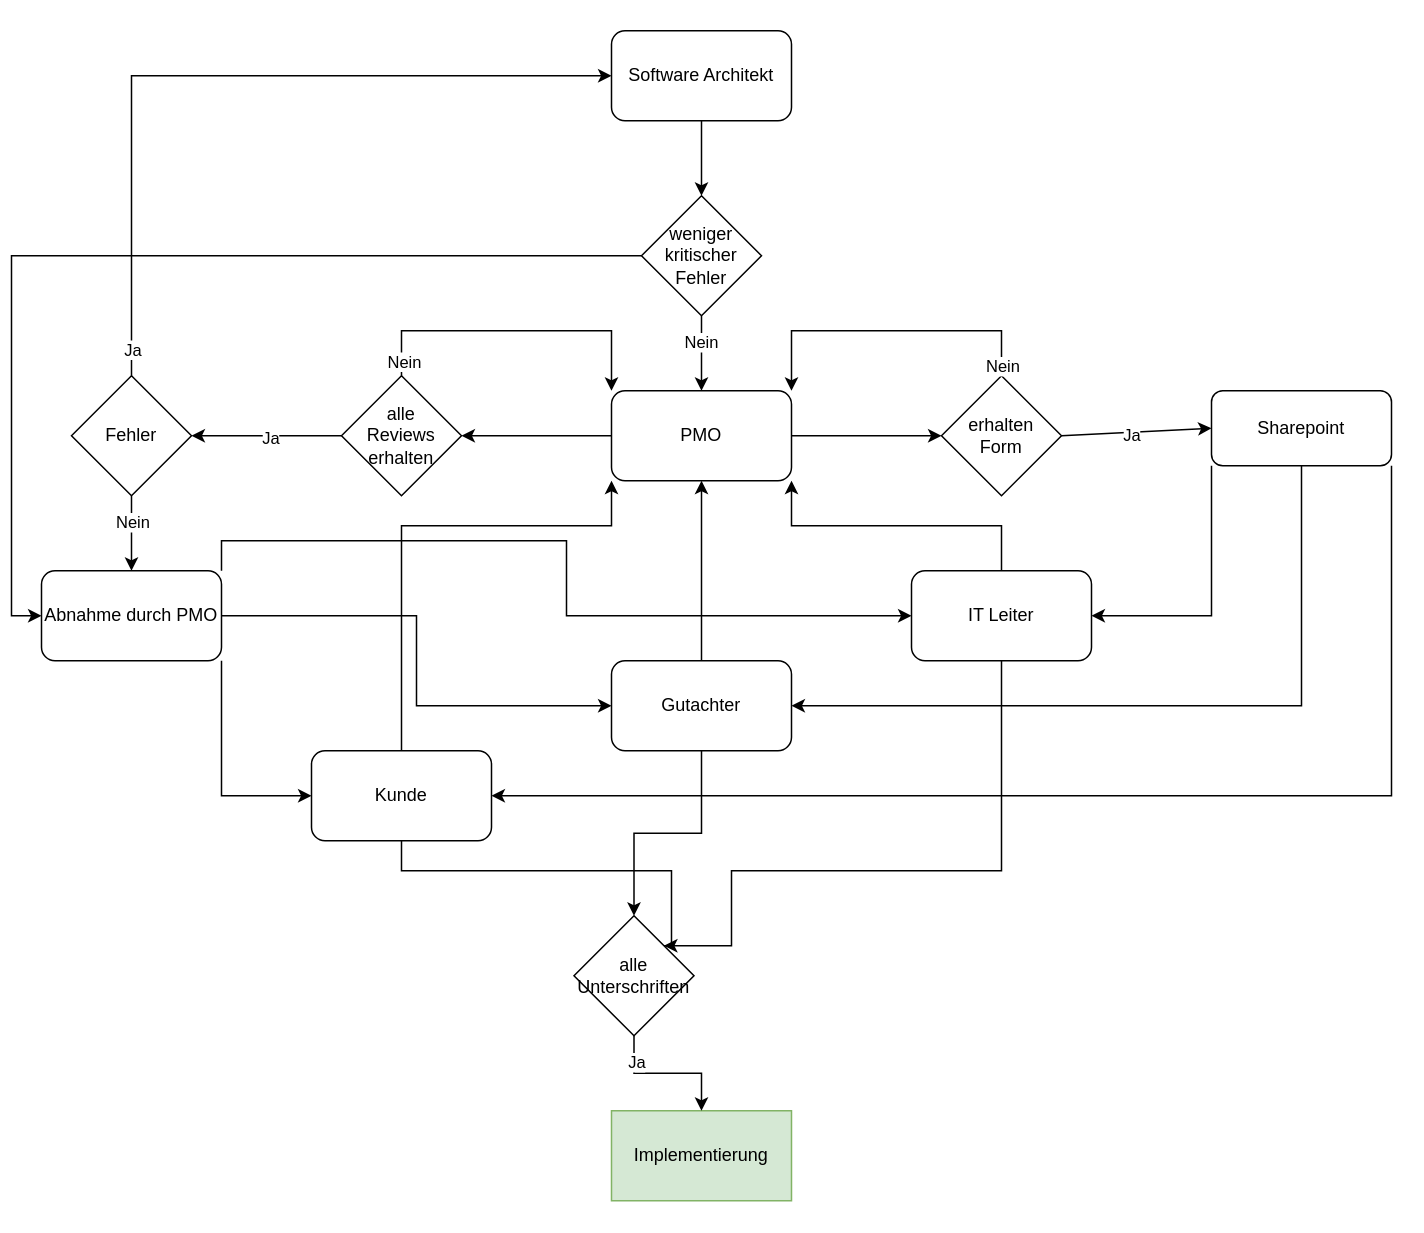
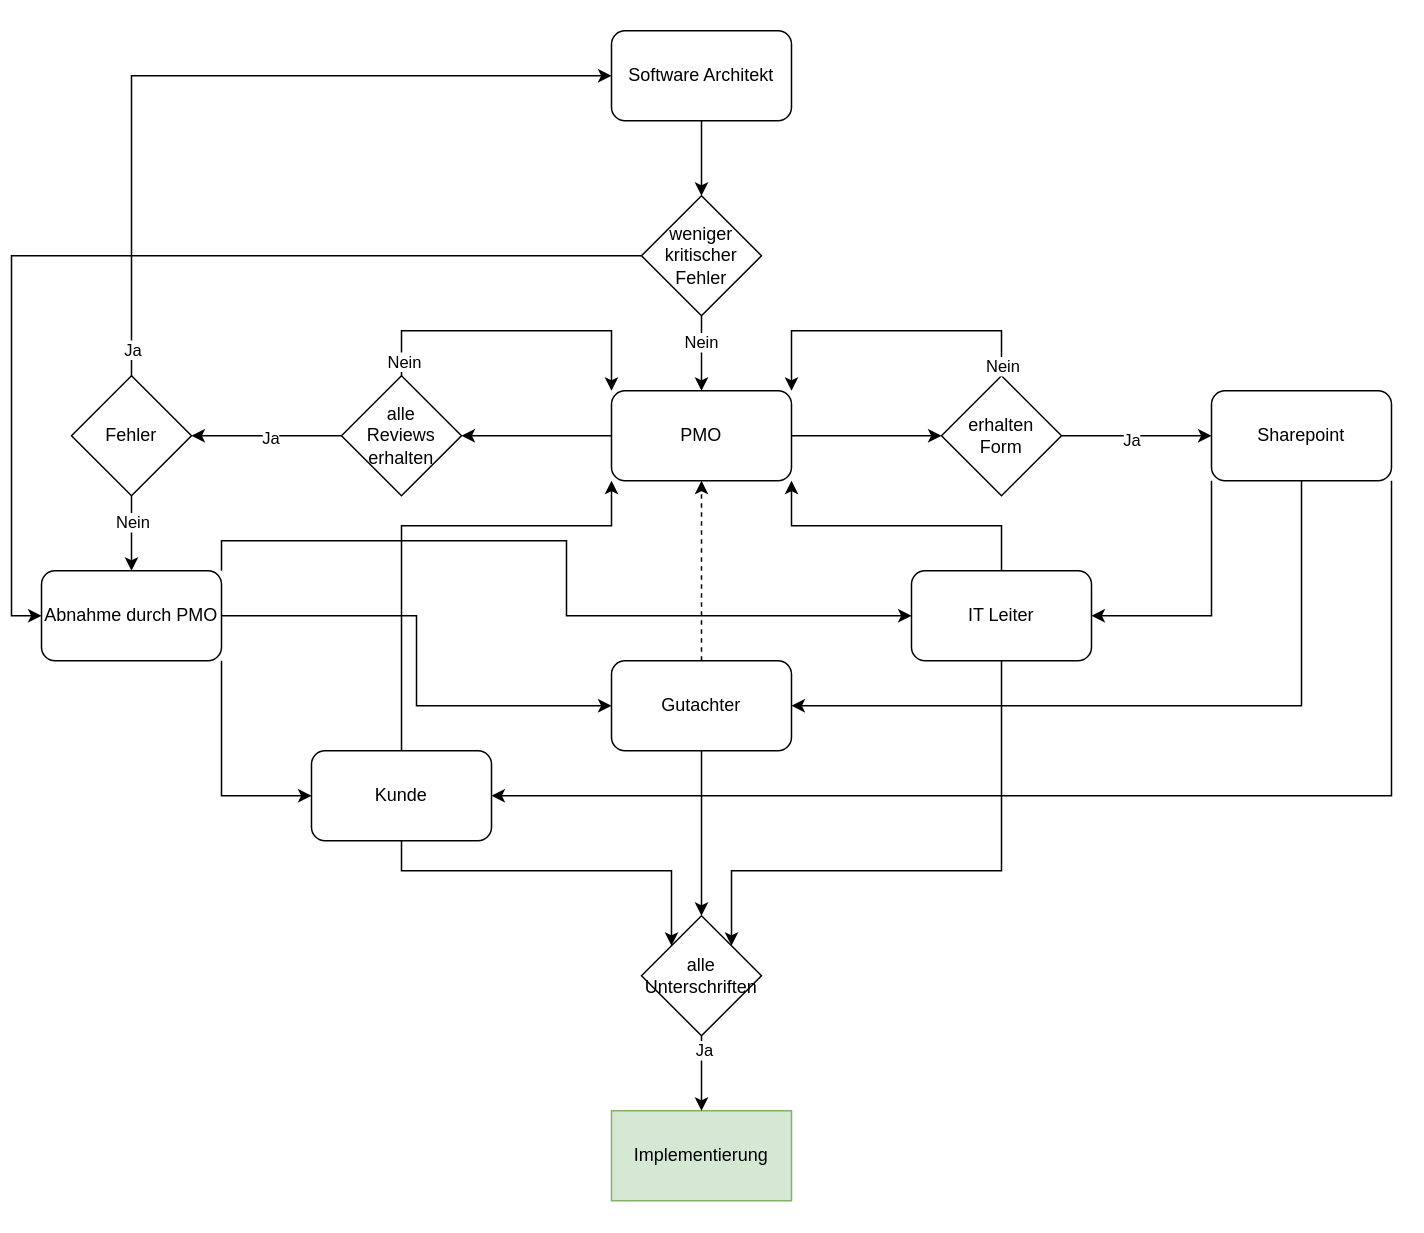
node "Sharepoint": size 180x75 -> 180x90
edge "Gutachter" -> "PMO": style solid -> dashed
node "alle Unterschriften": moved (634, 976) -> (701, 976)
